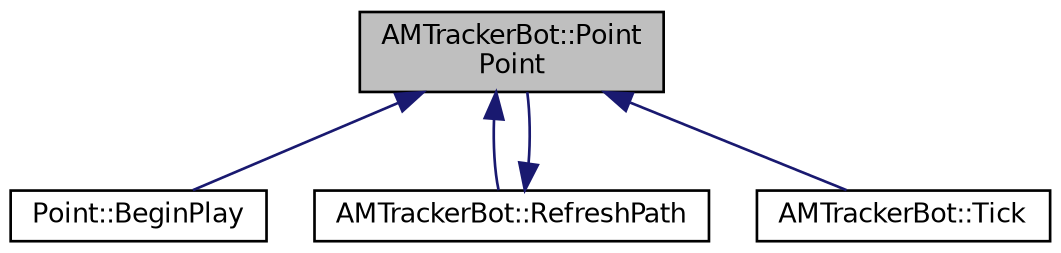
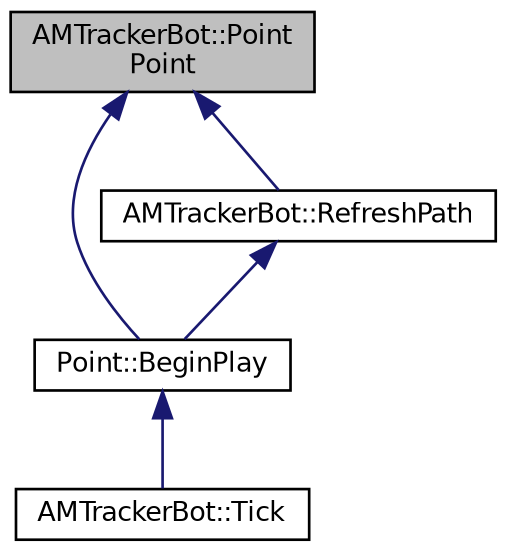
edge "AMTrackerBot::Point Point" -> "AMTrackerBot::RefreshPath": now "Point::BeginPlay" -> "AMTrackerBot::RefreshPath"
edge "AMTrackerBot::Tick" -> "AMTrackerBot::Point Point": now "AMTrackerBot::Tick" -> "Point::BeginPlay"
